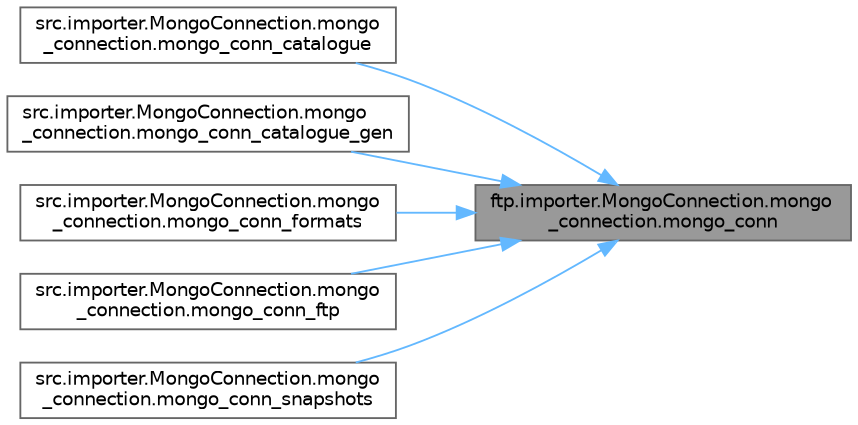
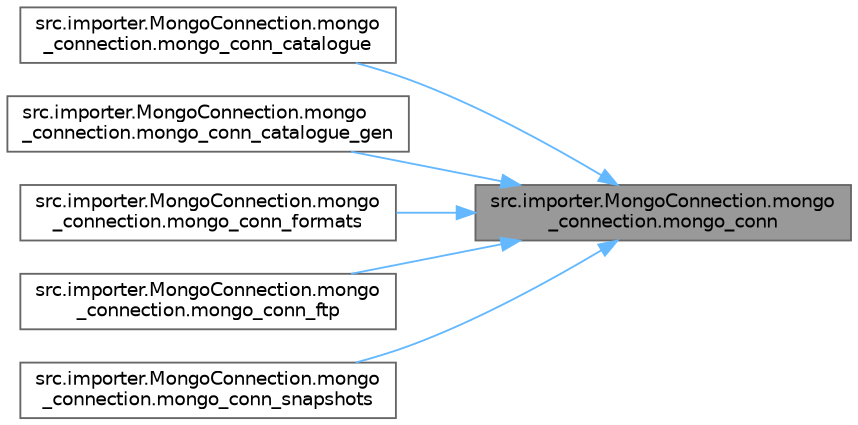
node "ftp.importer.MongoConnection.mongo _connection.mongo_conn": label "ftp.importer.MongoConnection.mongo _connection.mongo_conn" -> "src.importer.MongoConnection.mongo _connection.mongo_conn"
